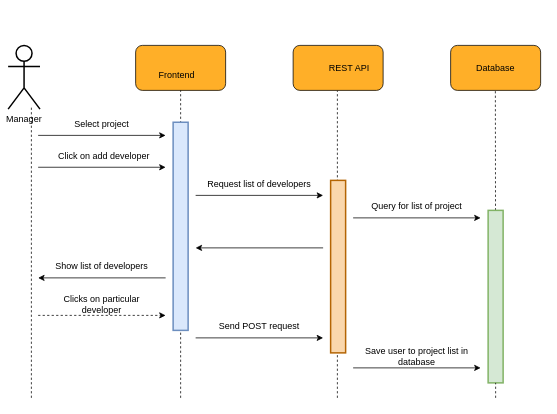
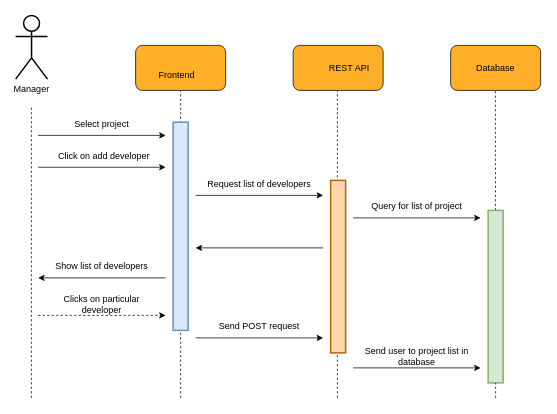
node "Manager": moved (24, 77) -> (31, 47)
node "Save user to project list in database": label "Save user to project list in database" -> "Send user to project list in database"
